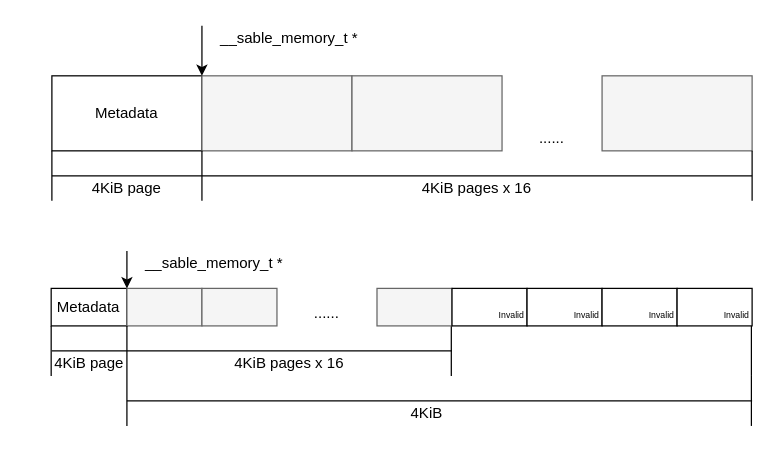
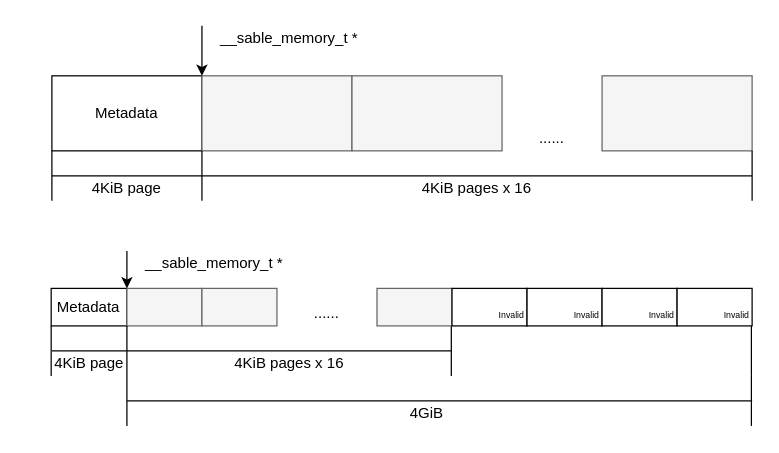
node "4KiB": label "4KiB" -> "4GiB"
